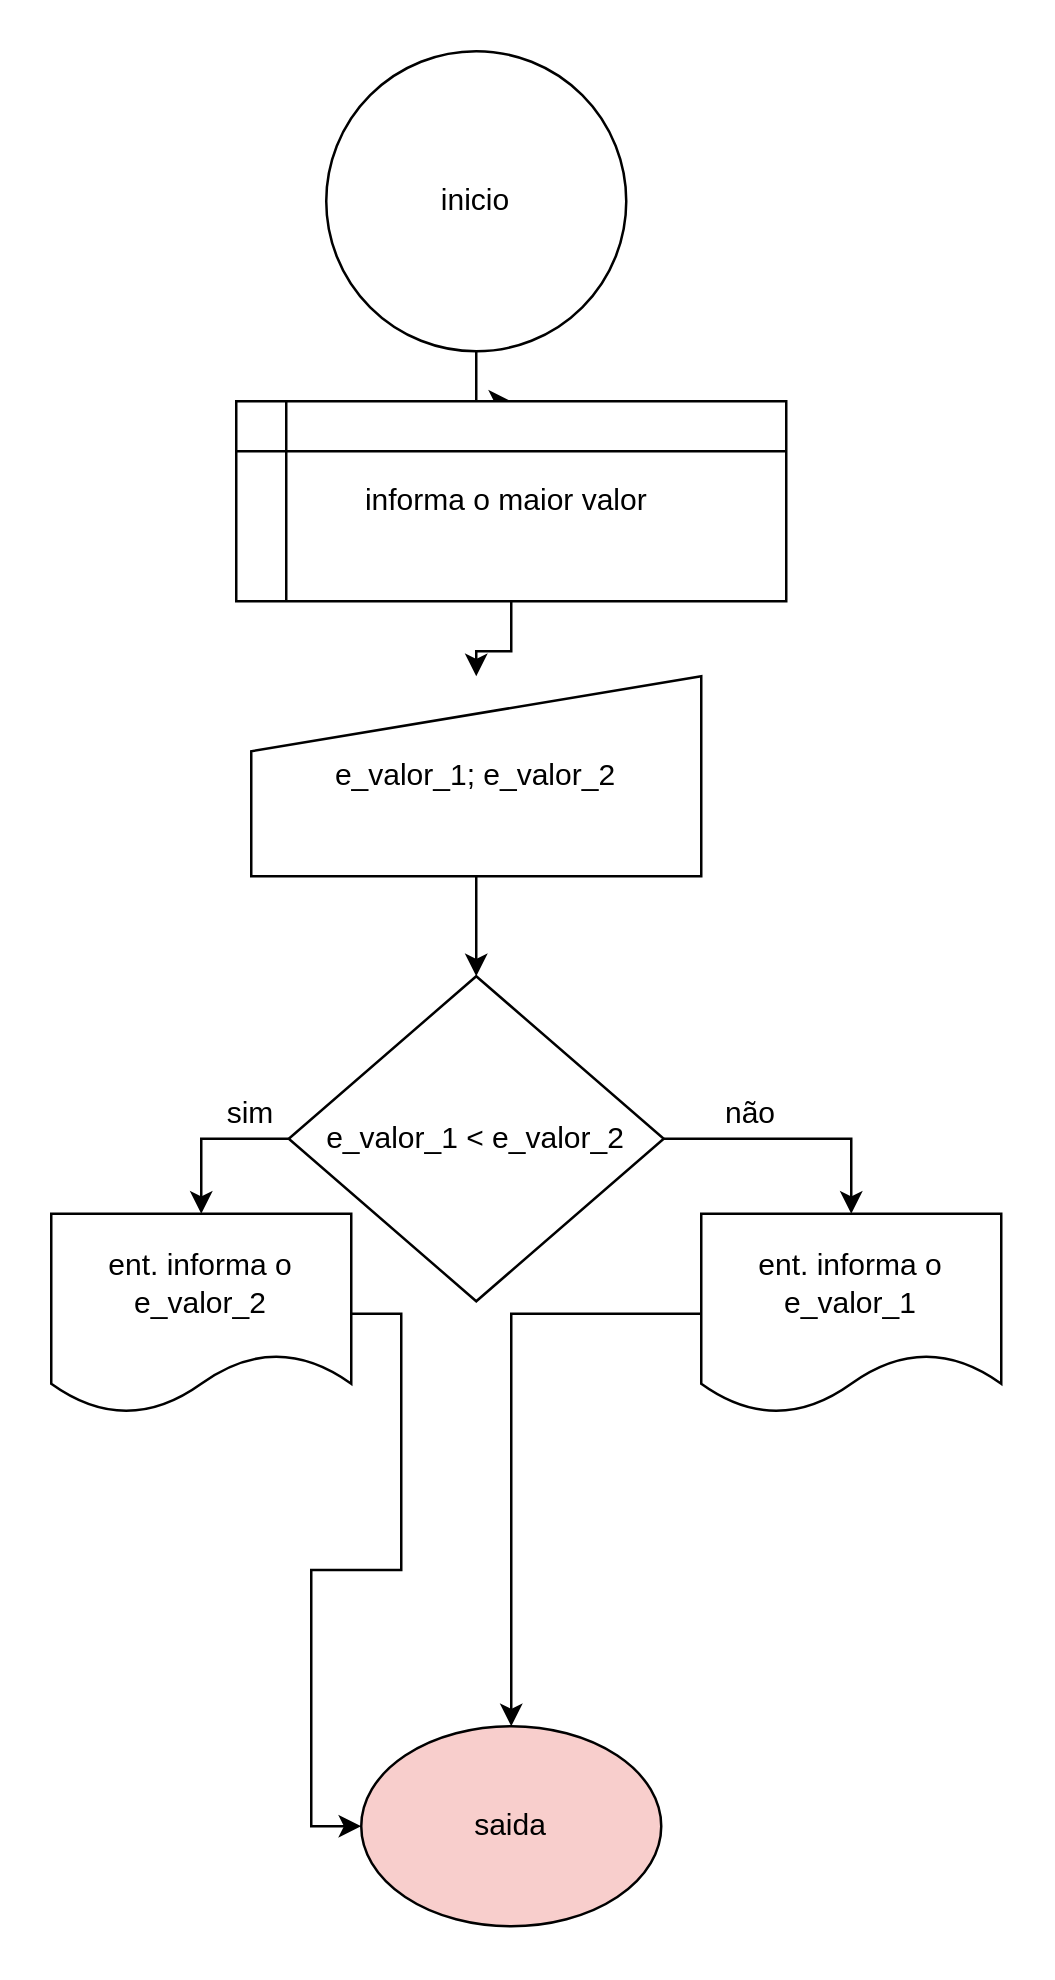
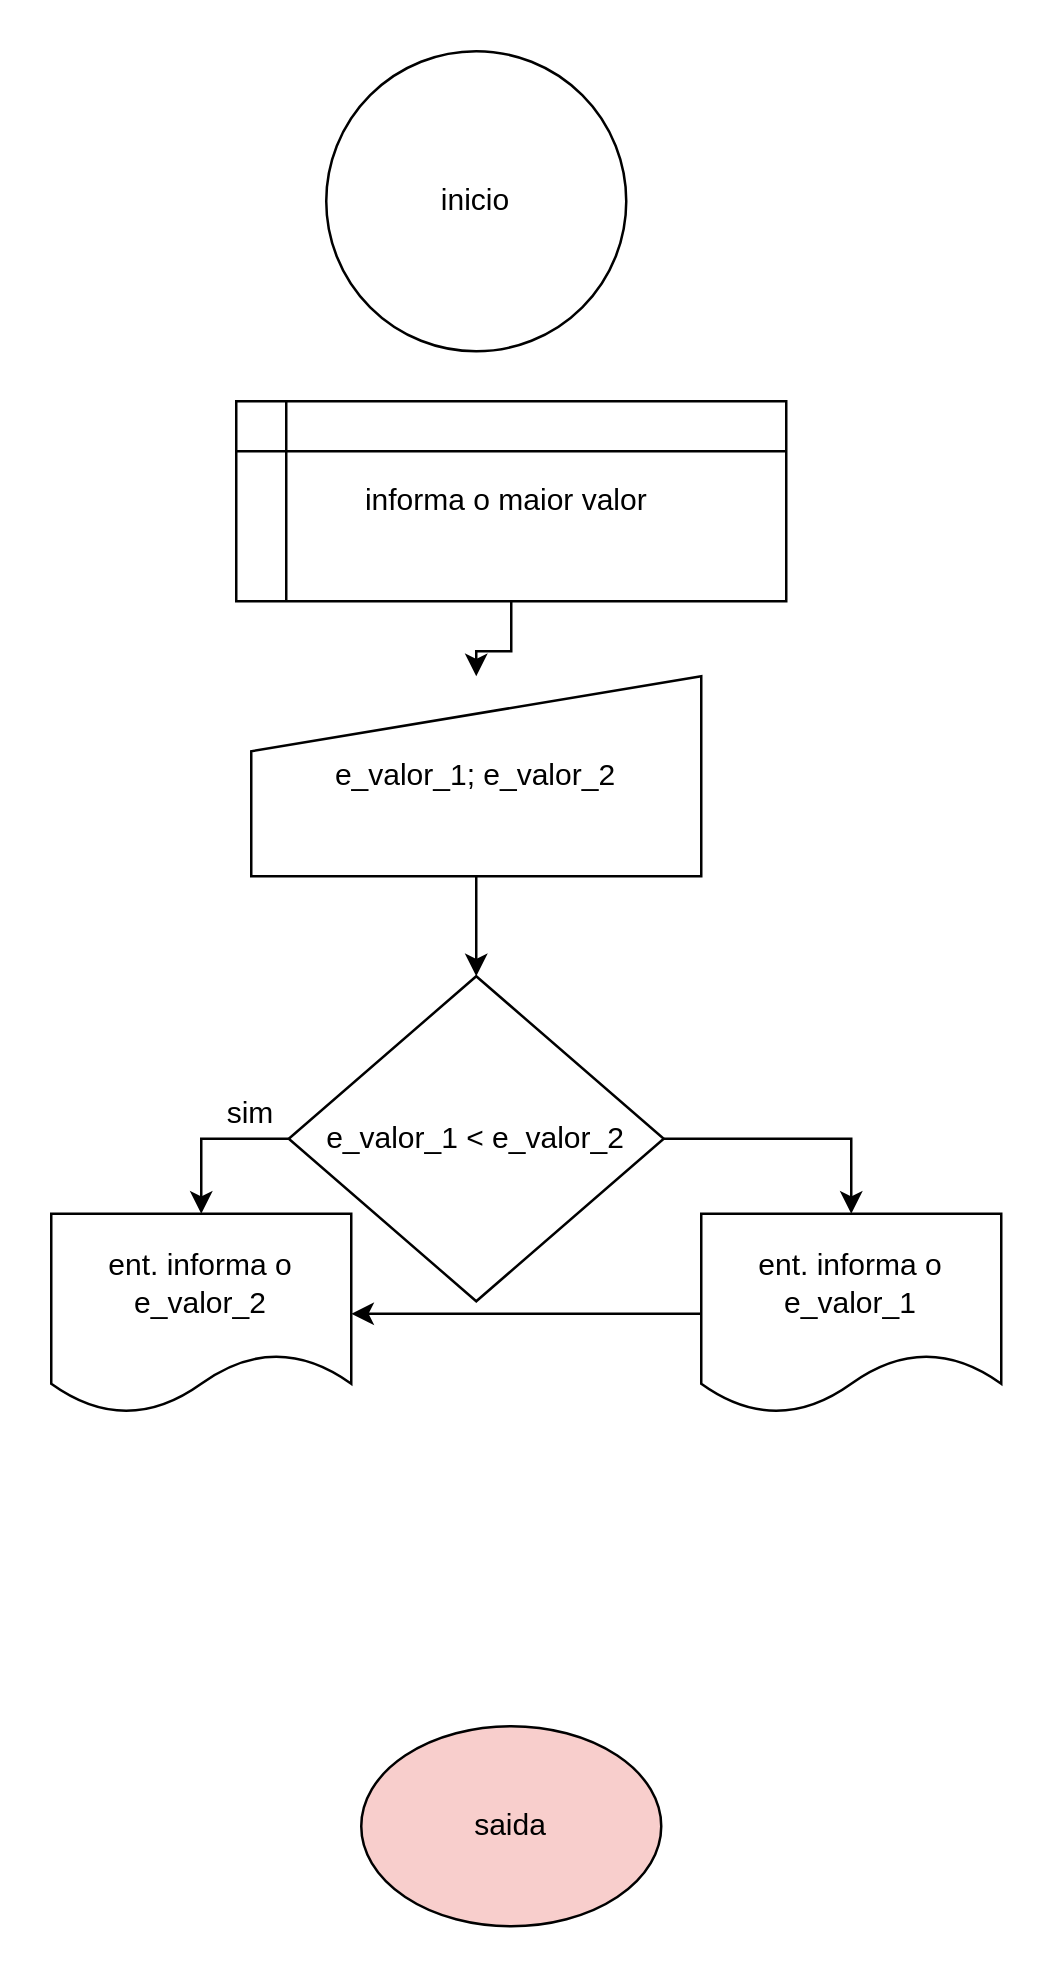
edge "inicio" -> "informa o maior valor": removed
node "não": removed
edge "ent. informa o e_valor_1" -> "saida": now "ent. informa o e_valor_1" -> "ent. informa o e_valor_2"
edge "ent. informa o e_valor_2" -> "saida": removed
